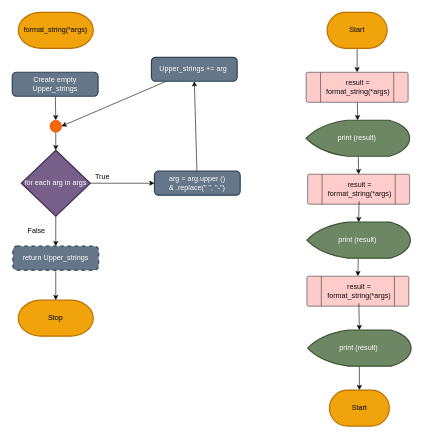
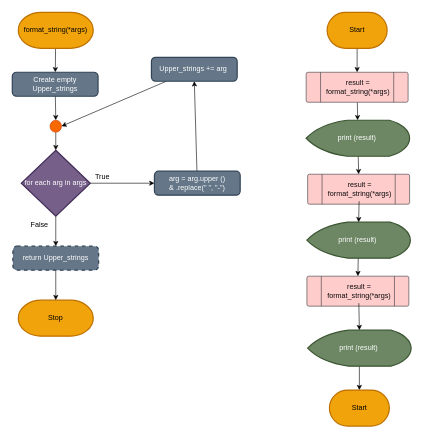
edge "format_string(*args)" -> "Create empty Upper_strings": added
node "False": moved (36, 231) -> (39, 225)
